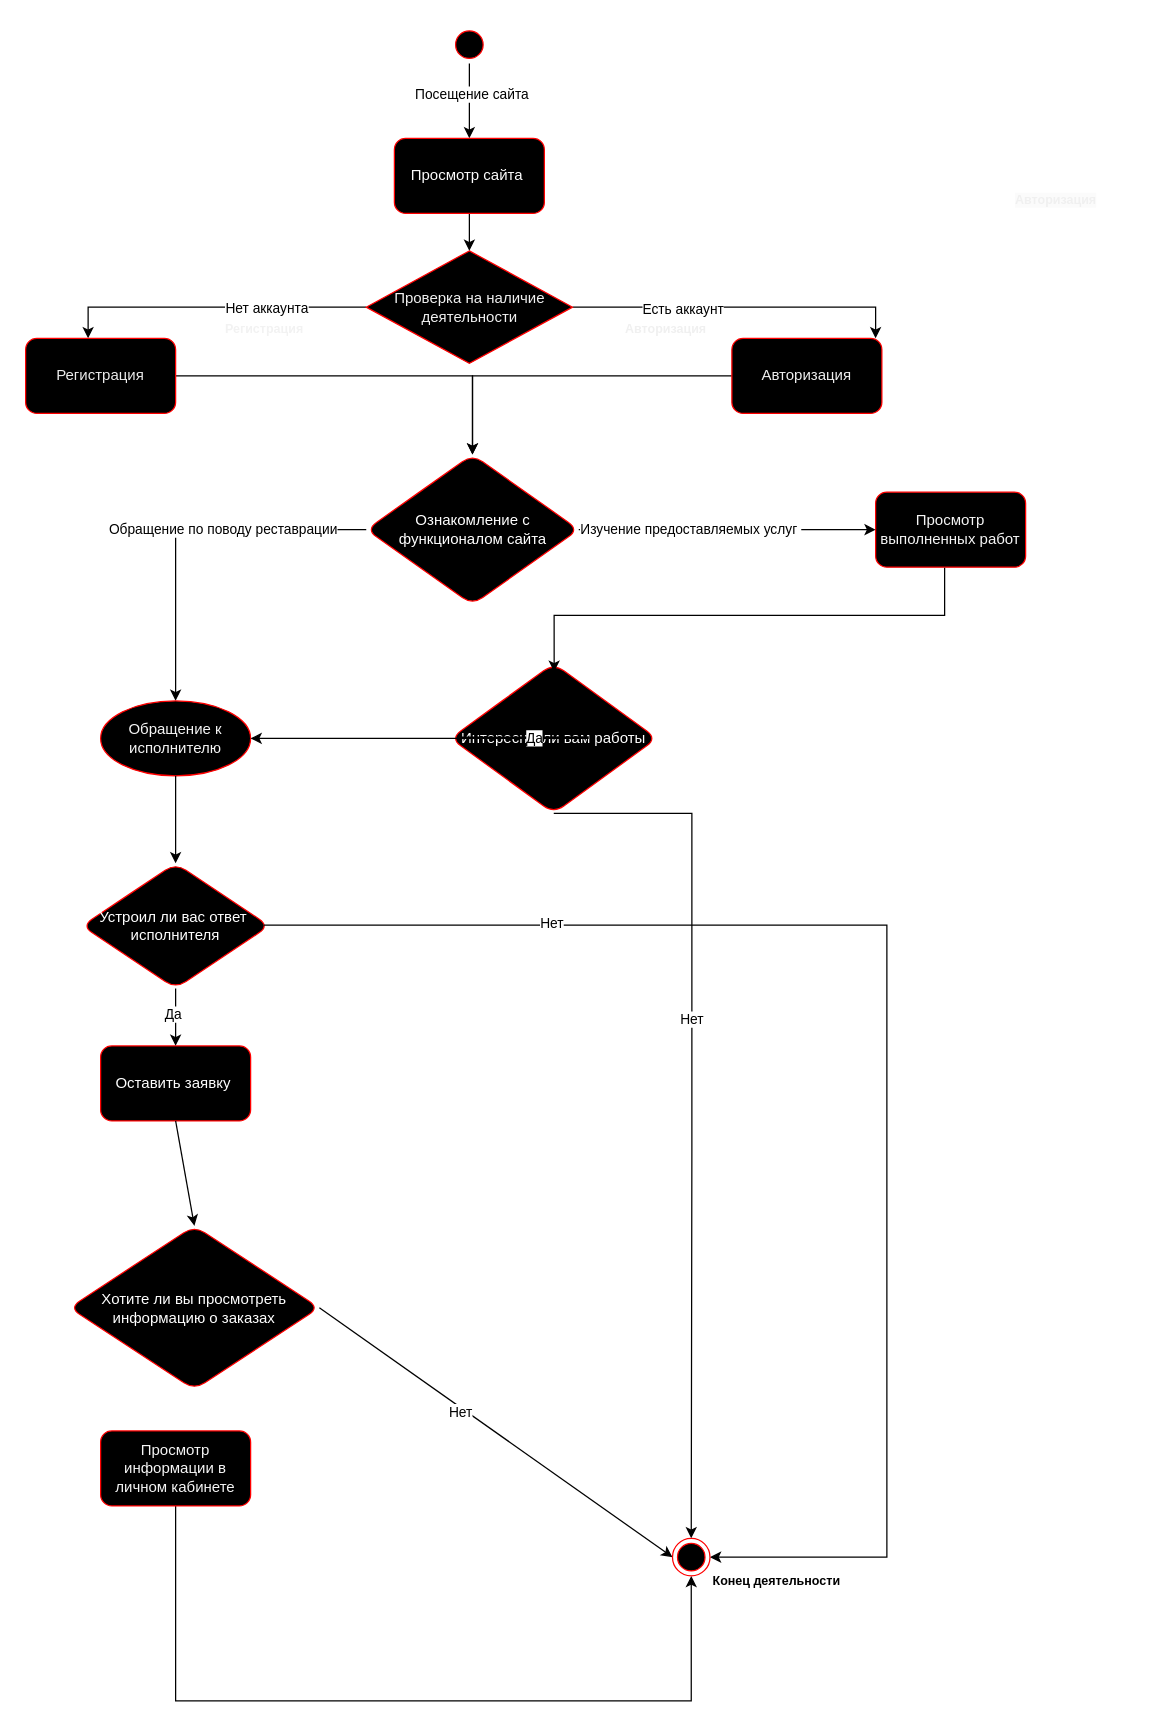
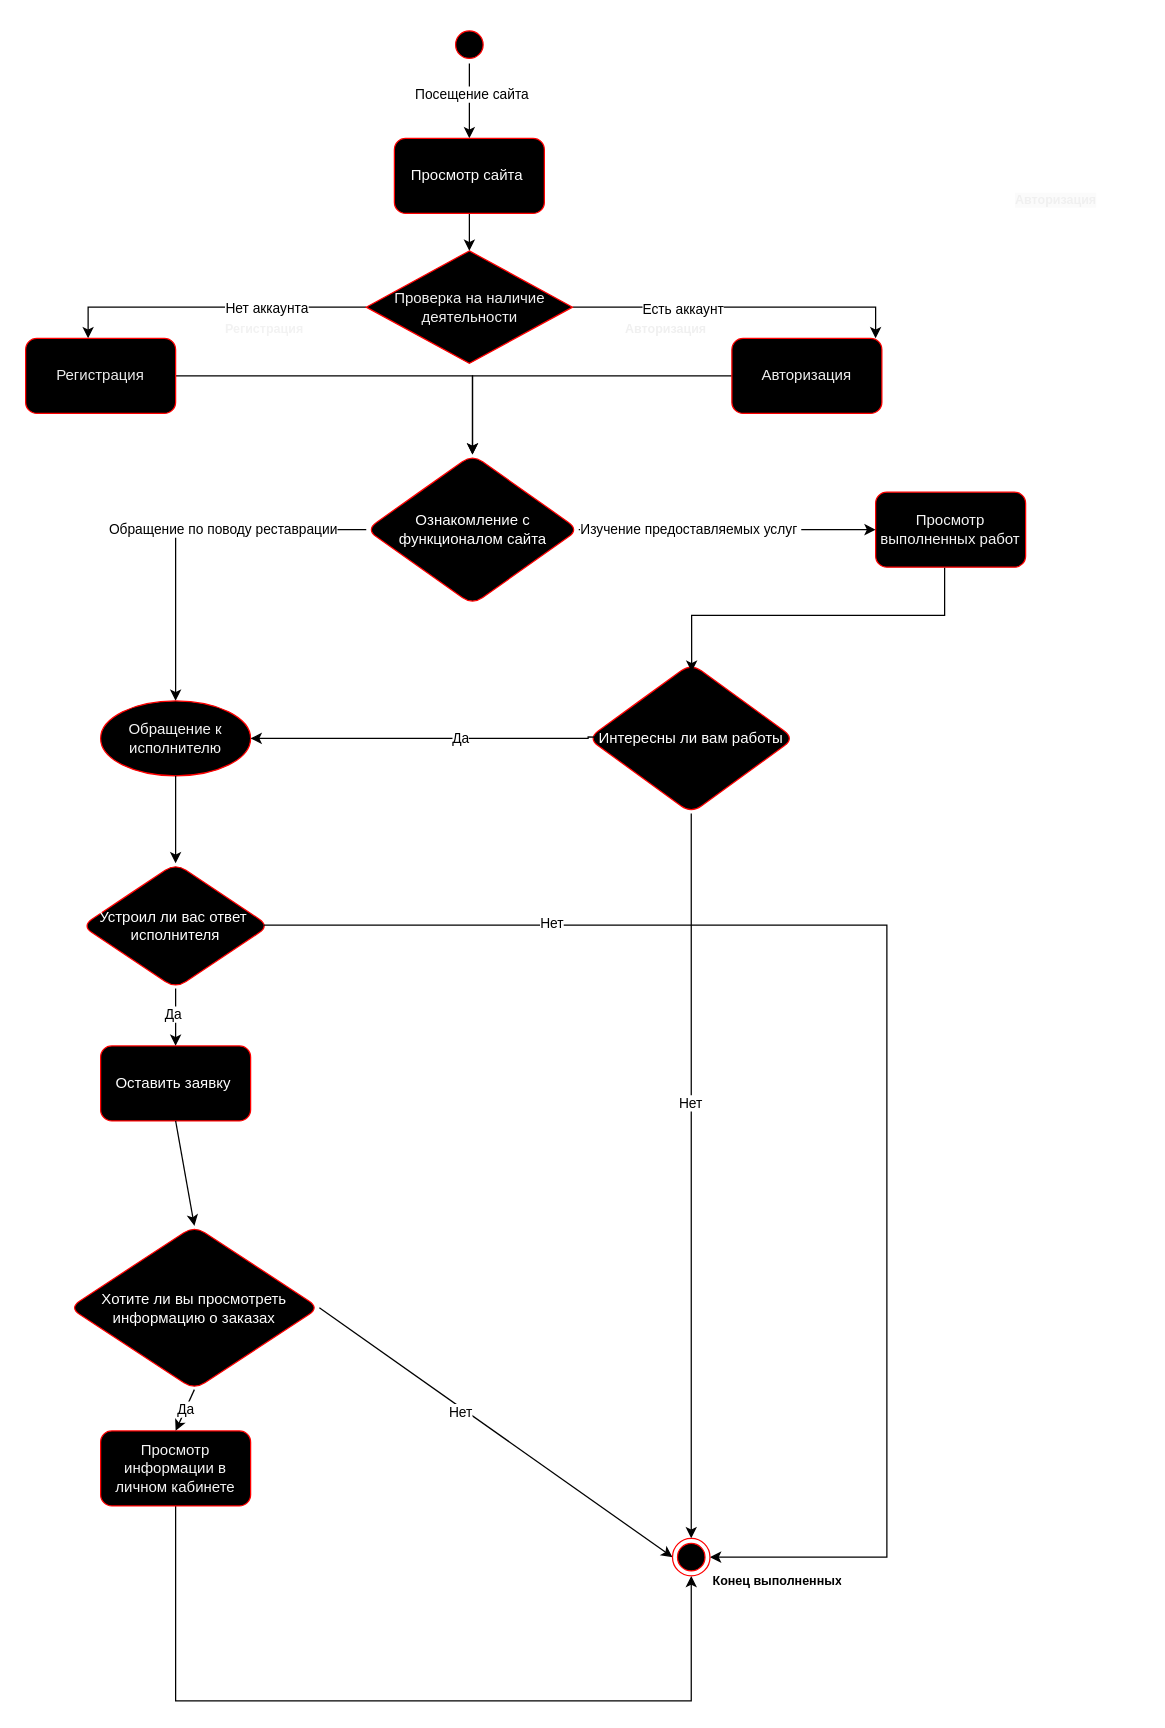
node "Интересны ли вам работы": moved (554, 738) -> (691, 738)
edge "Хотите ли вы просмотреть информацию о заказах" -> "Просмотр информации в личном кабинете": added, label "Да"
node "Конец деятельности": label "Конец деятельности" -> "Конец выполненных"
